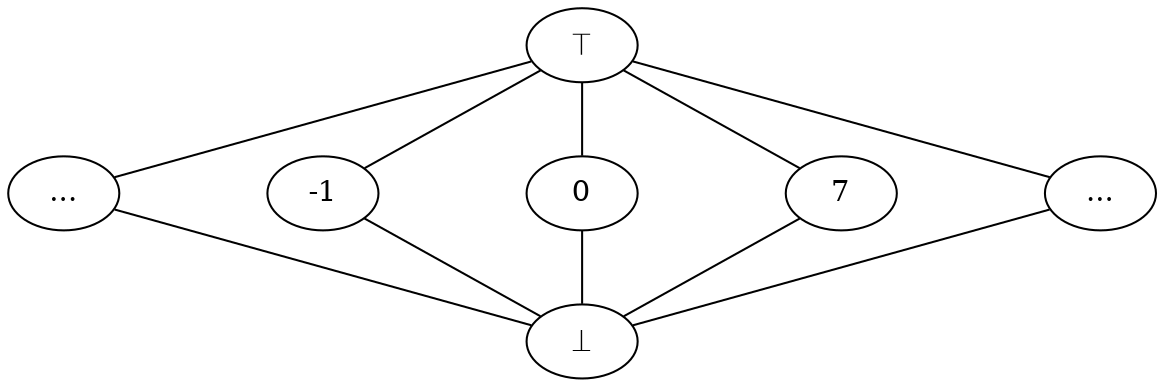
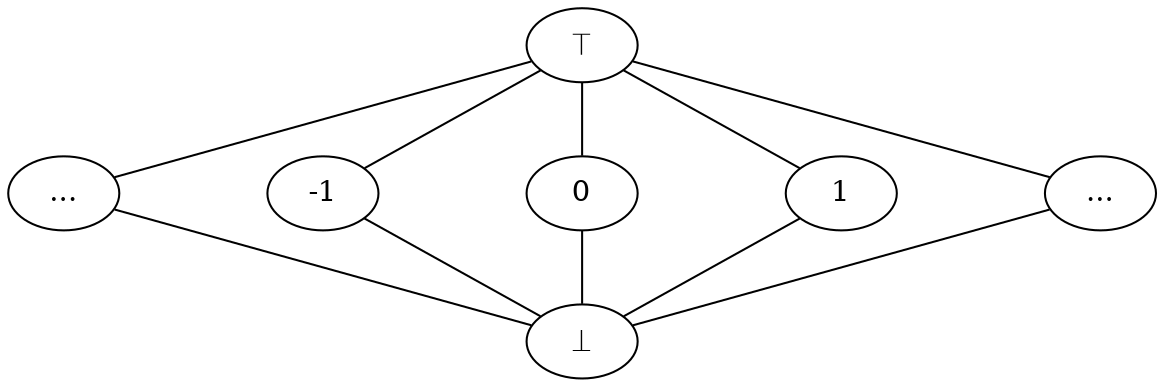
node "7": label "7" -> "1"
